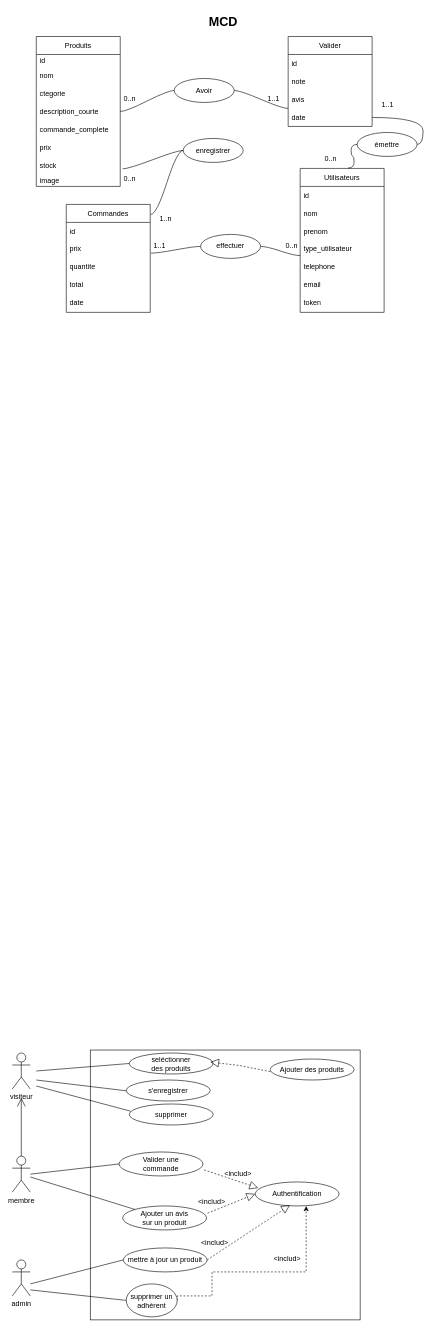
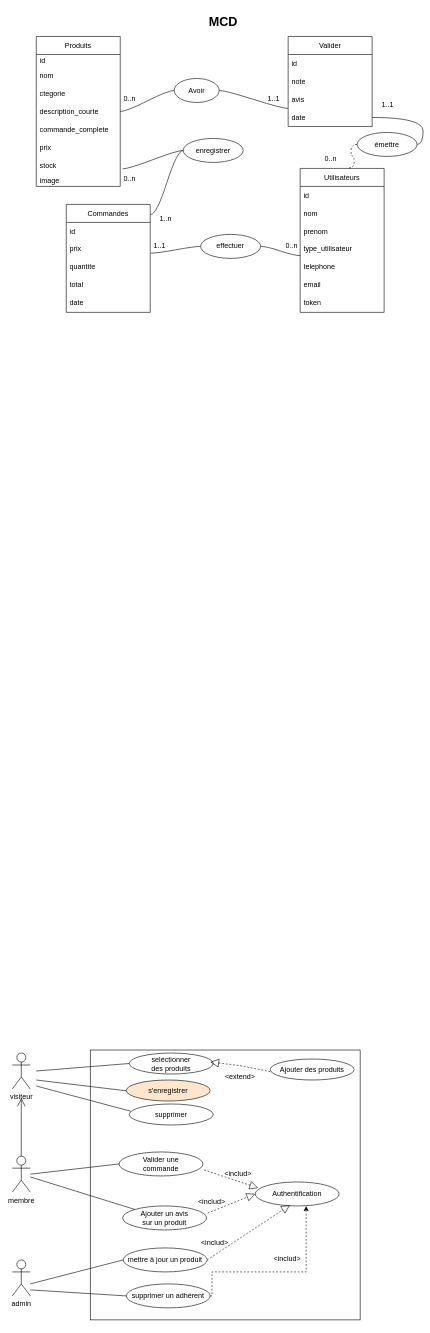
node "Avoir": size 60x24 -> 45x24
edge "émettre" -- "Utilisateurs": style solid -> dashed
node "<extend>": added
node "s'enregistrer": fillcolor #ffffff -> #ffe6cc
node "supprimer un adhérent": size 51x33 -> 84x24
